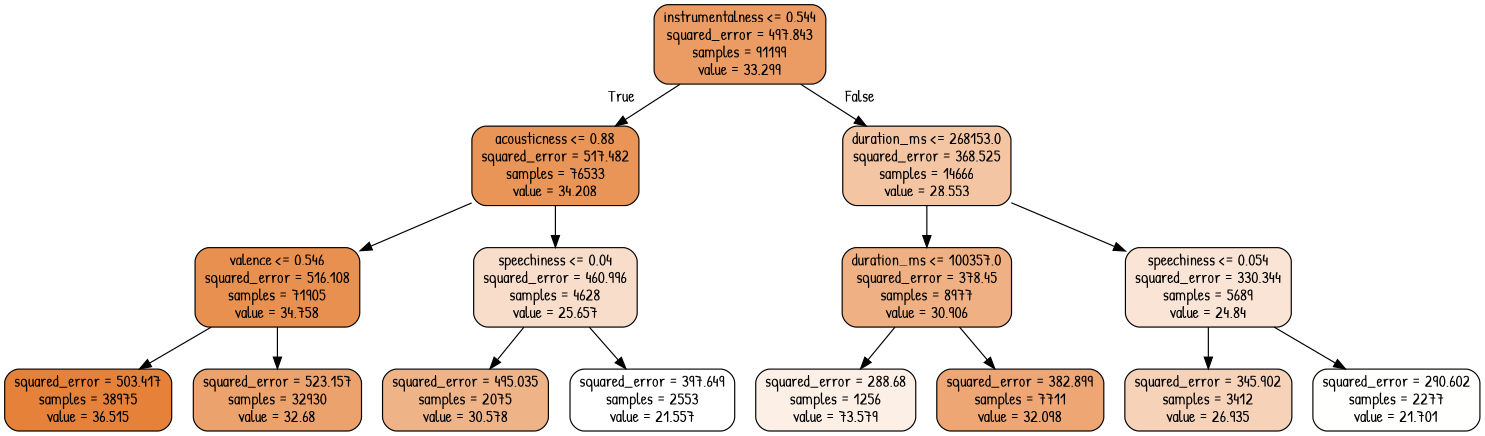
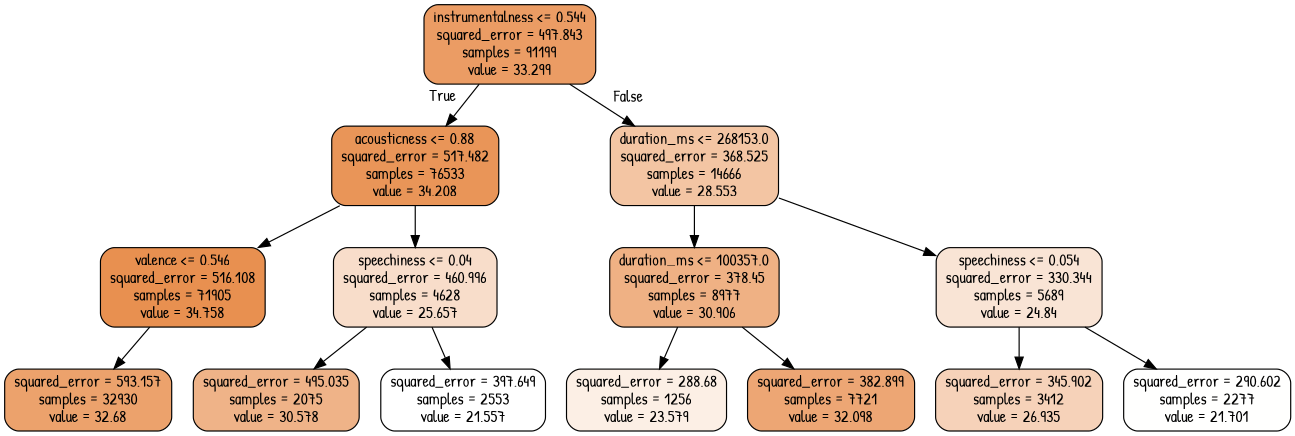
node "squared_error = 503.417 samples = 38975 value = 36.515": removed
node "squared_error = 523.157 samples = 32930 value = 32.68": label "squared_error = 523.157 samples = 32930 value = 32.68" -> "squared_error = 593.157 samples = 32930 value = 32.68"
node "squared_error = 288.68 samples = 1256 value = 73.579": label "squared_error = 288.68 samples = 1256 value = 73.579" -> "squared_error = 288.68 samples = 1256 value = 23.579"
node "squared_error = 382.899 samples = 7711 value = 32.098": label "squared_error = 382.899 samples = 7711 value = 32.098" -> "squared_error = 382.899 samples = 7721 value = 32.098"
